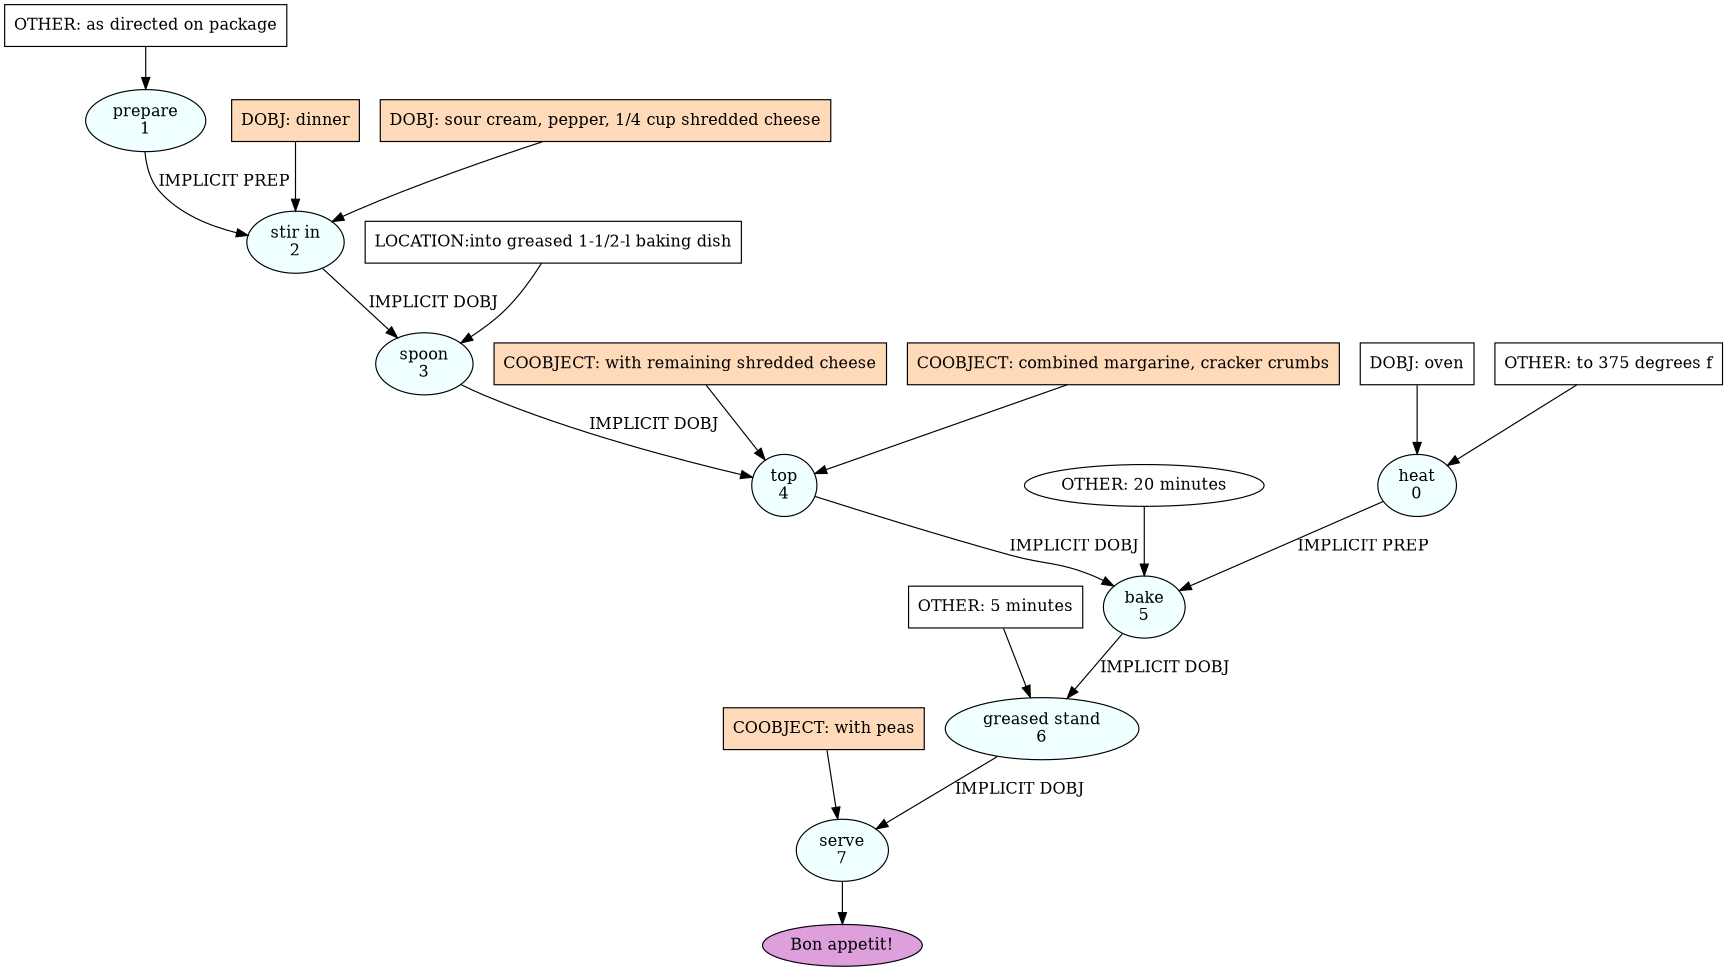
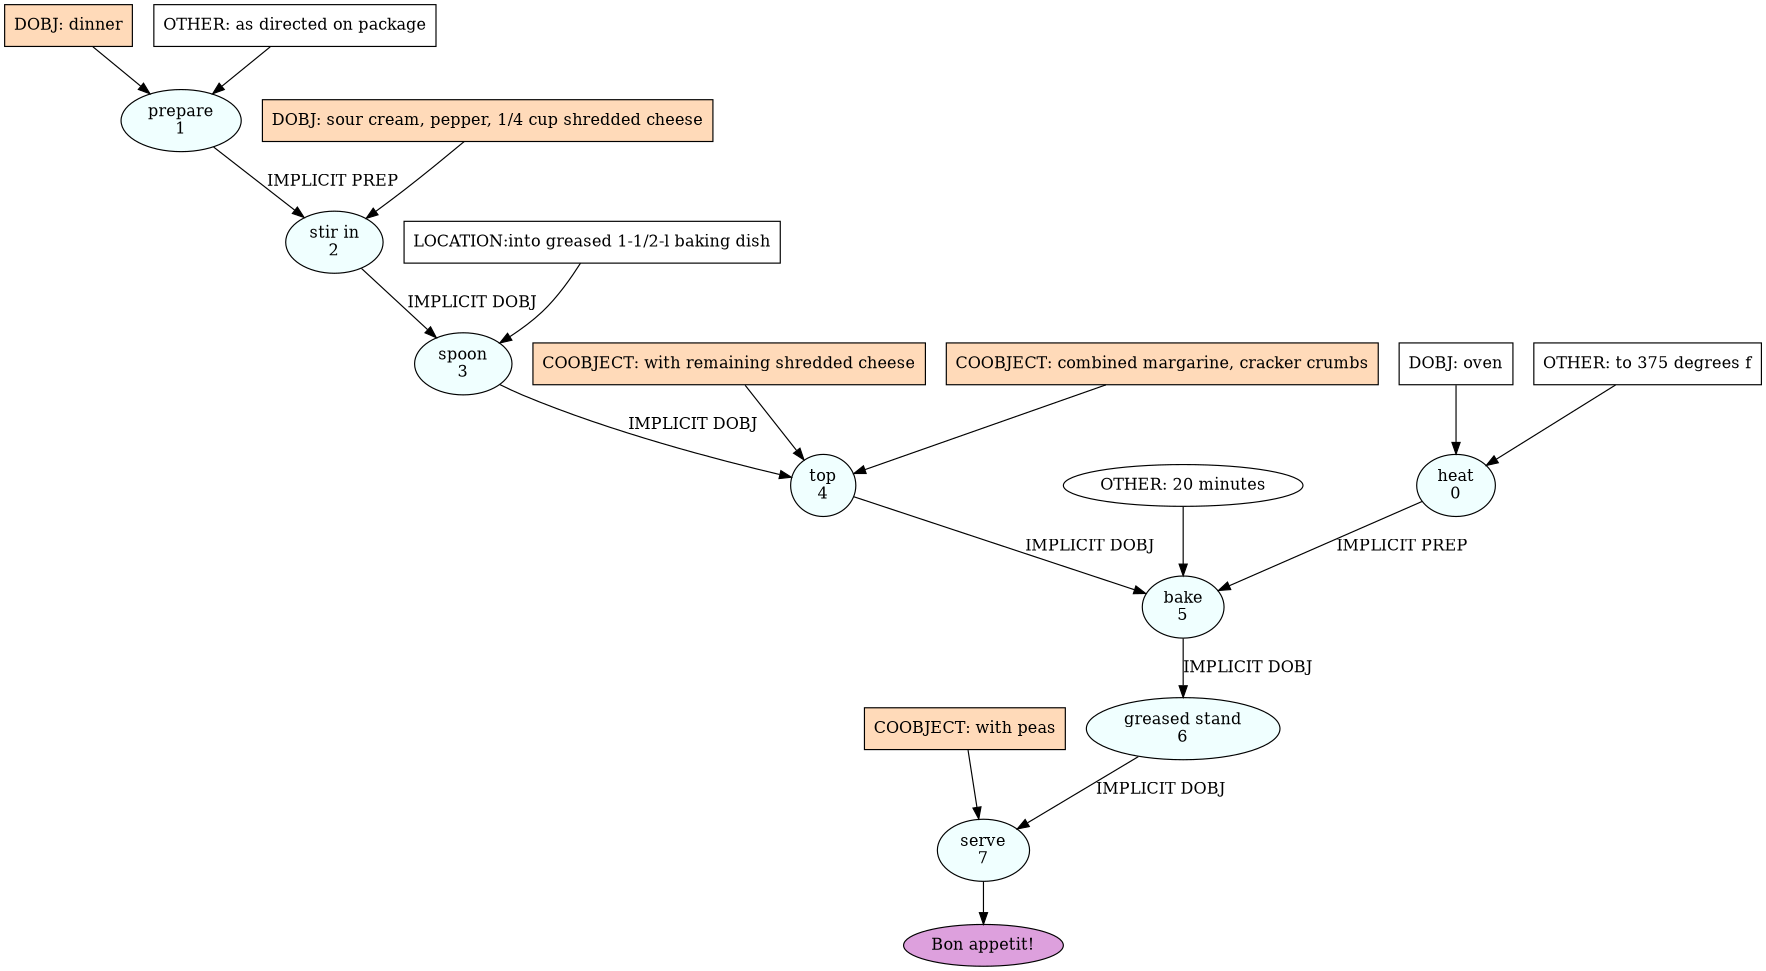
edge "DOBJ: dinner" -> "stir in 2": now "DOBJ: dinner" -> "prepare 1"
node "OTHER: 5 minutes": removed
